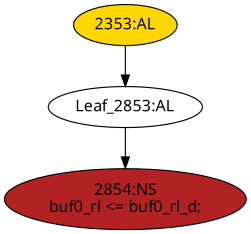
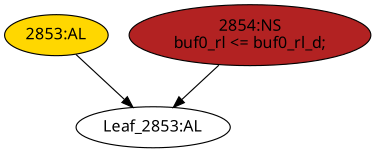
node "2353:AL": label "2353:AL" -> "2853:AL"
edge "Leaf_2853:AL" -> "2854:NS buf0_rl <= buf0_rl_d;": reversed
